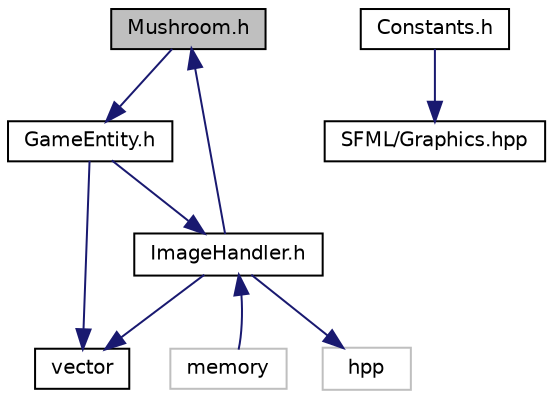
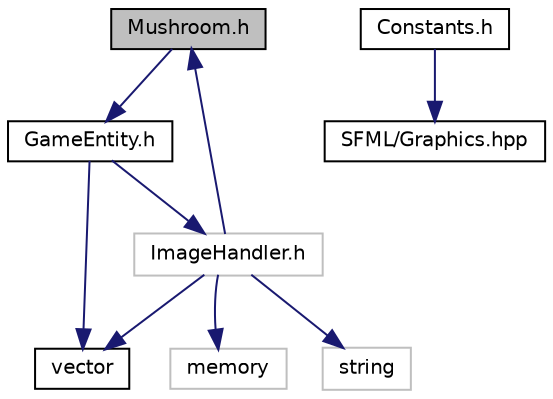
node "ImageHandler.h": color black -> grey75
edge "memory" -> "ImageHandler.h": reversed
node "hpp": label "hpp" -> "string"
